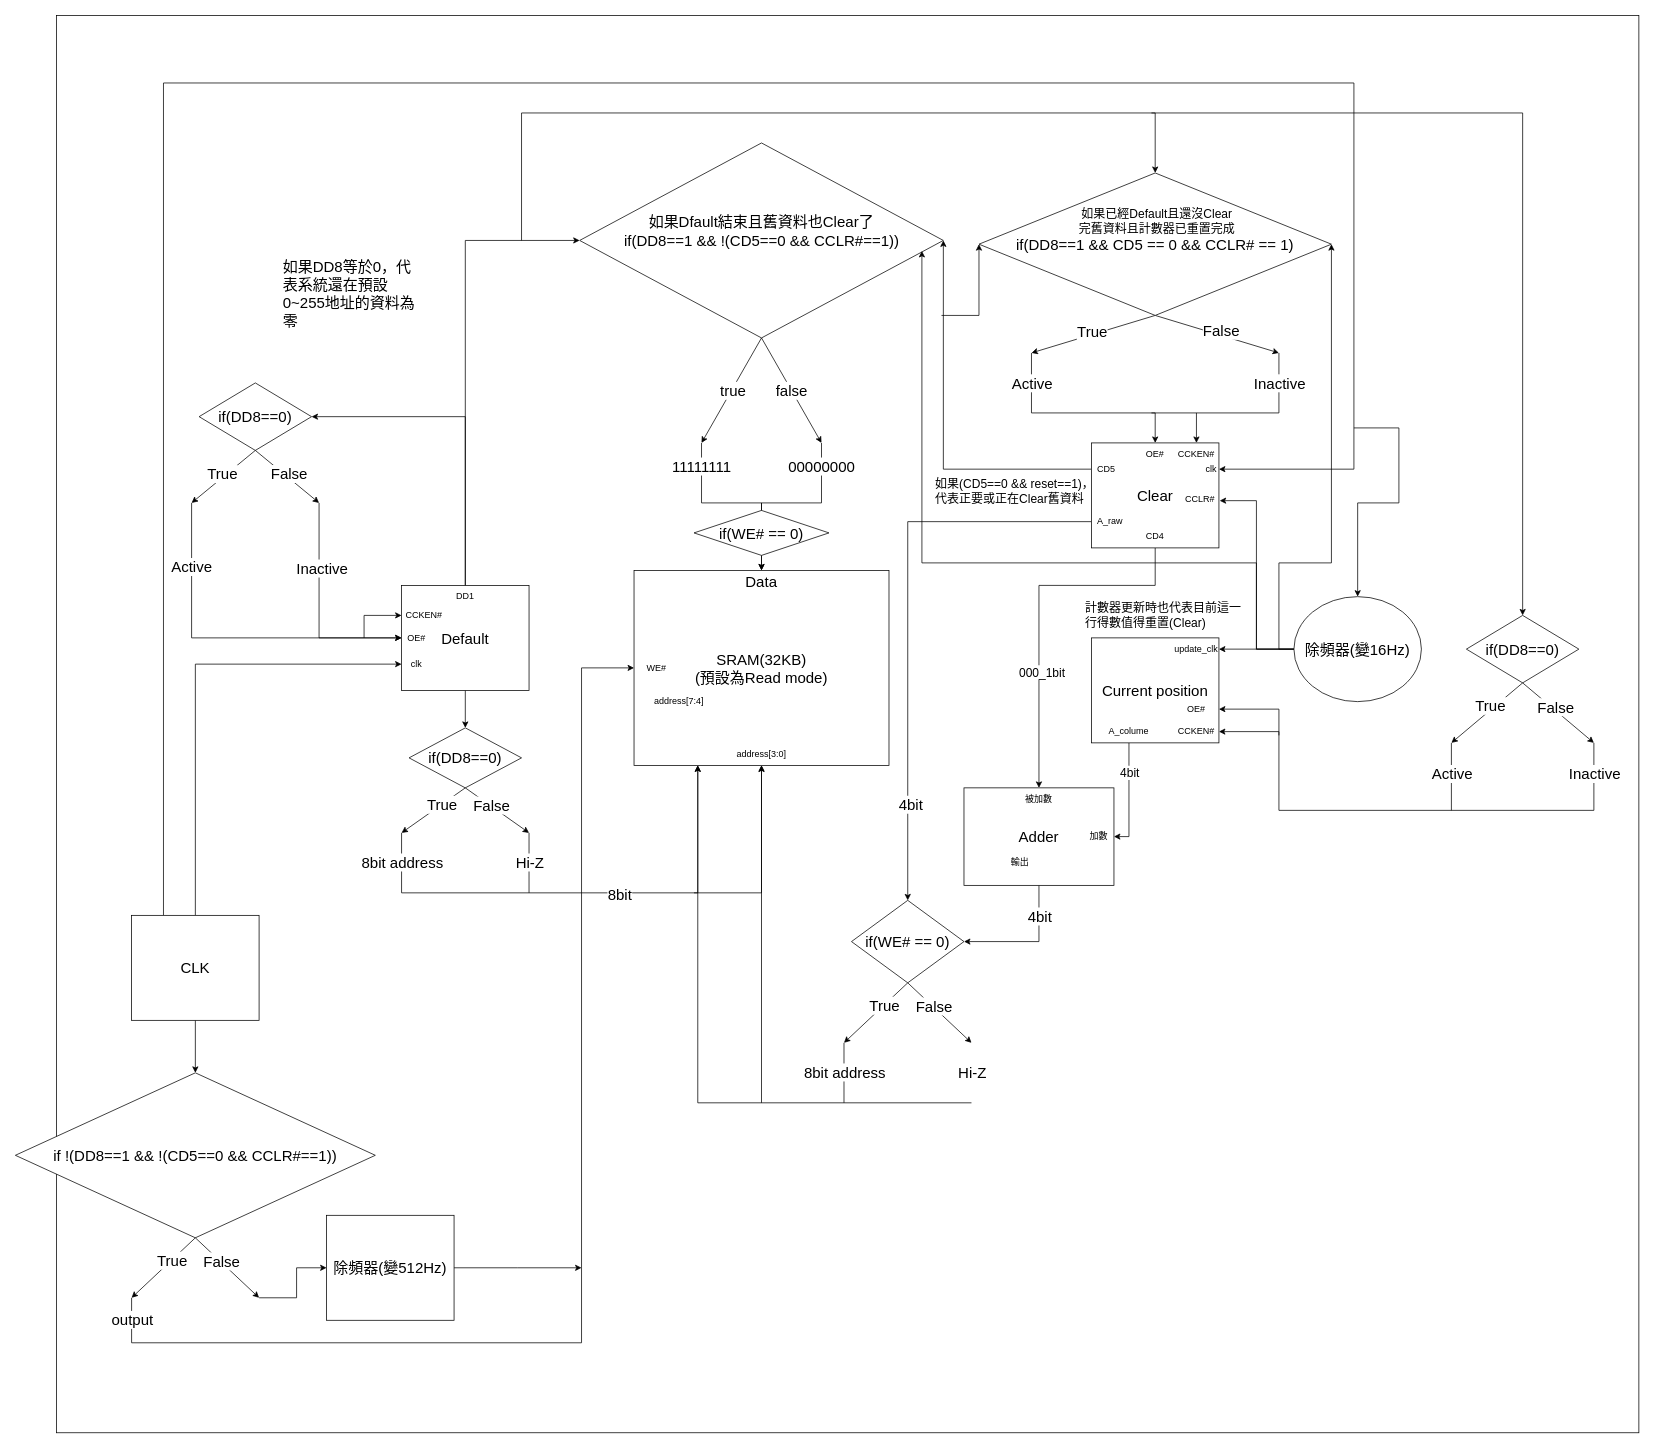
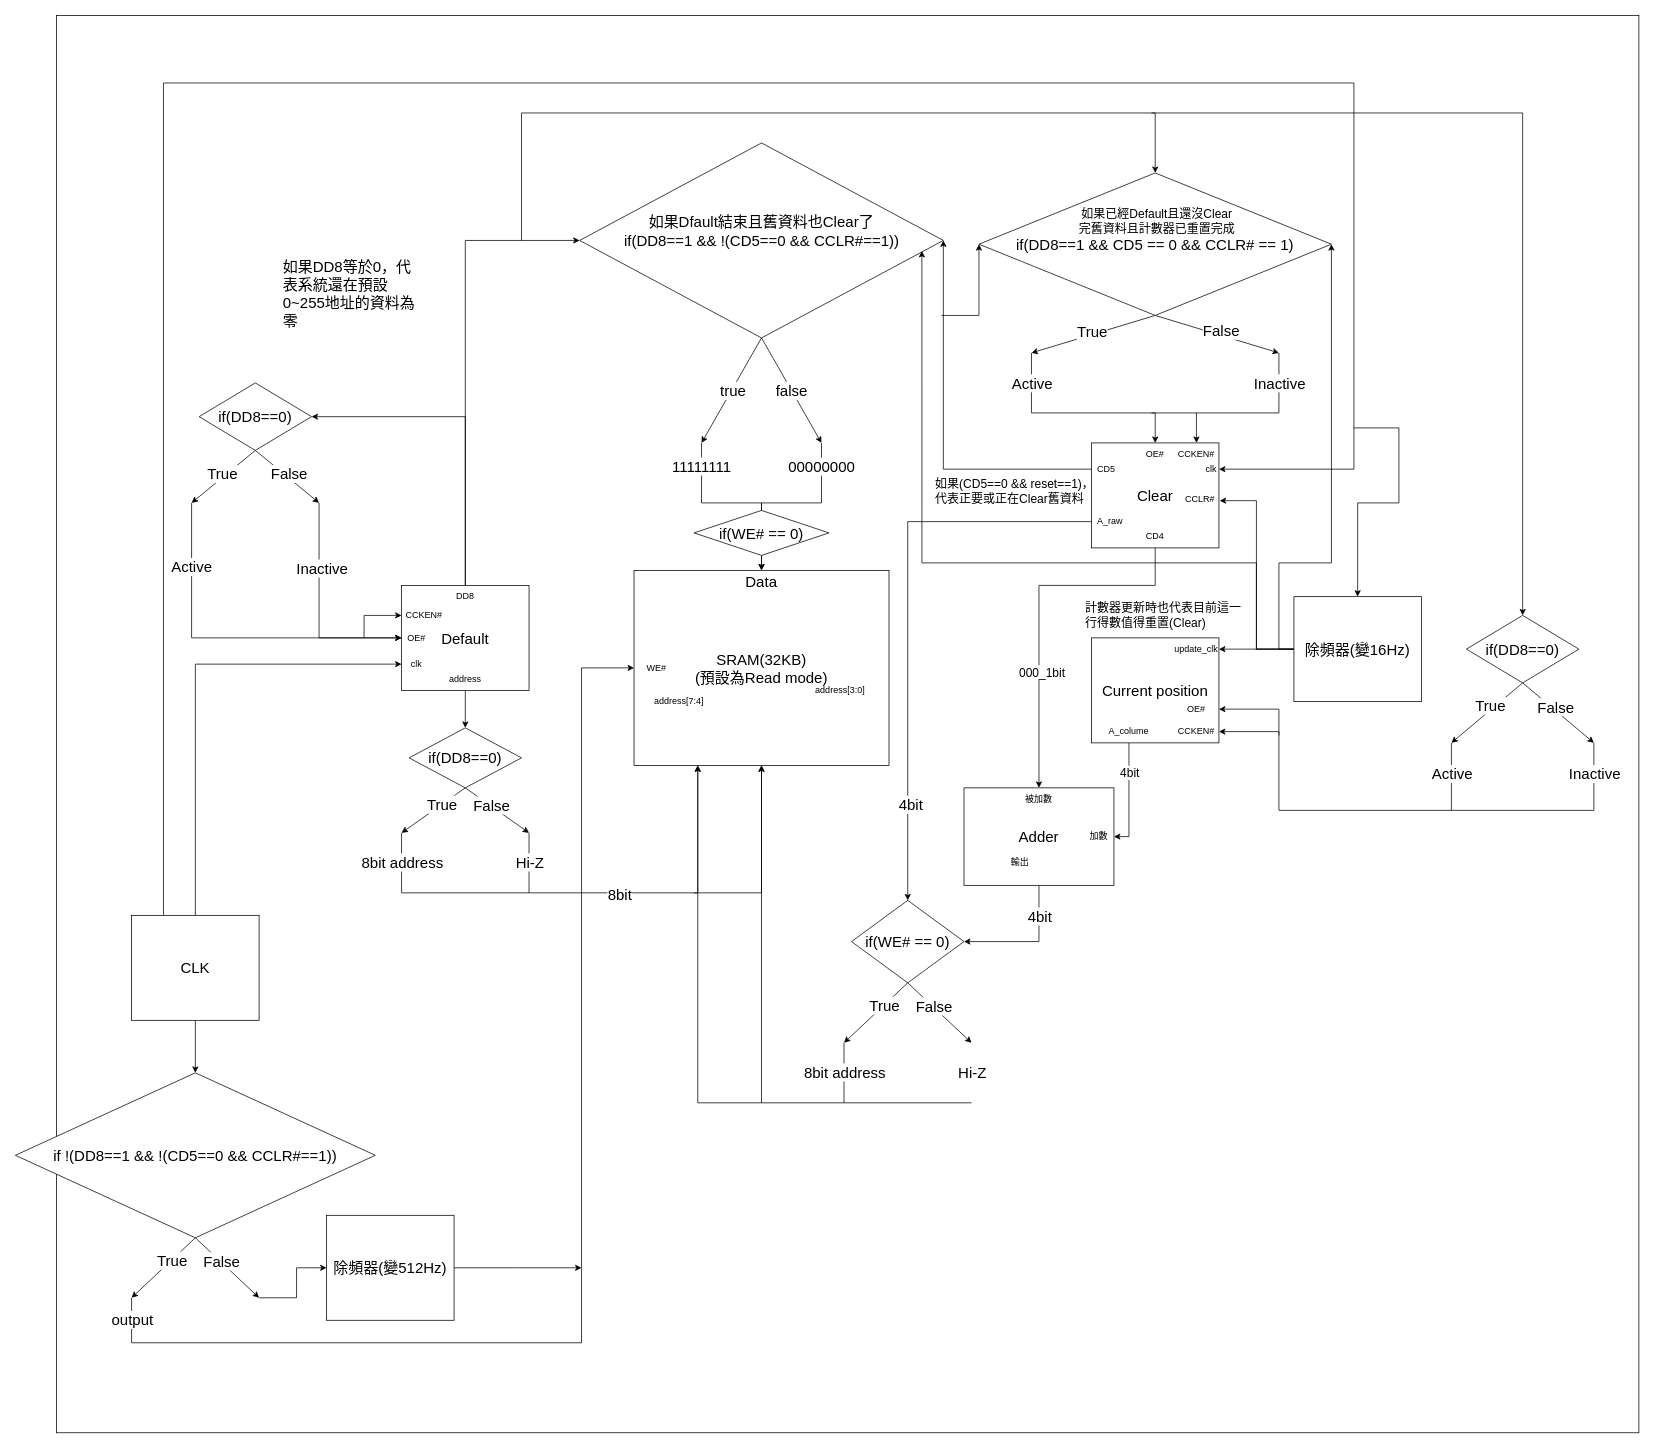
node "DD1": label "DD1" -> "DD8"
node "除頻器(變16Hz)": shape ellipse -> rectangle
node "address": added
node "address[3:0]": moved (762, 754) -> (840, 690)
